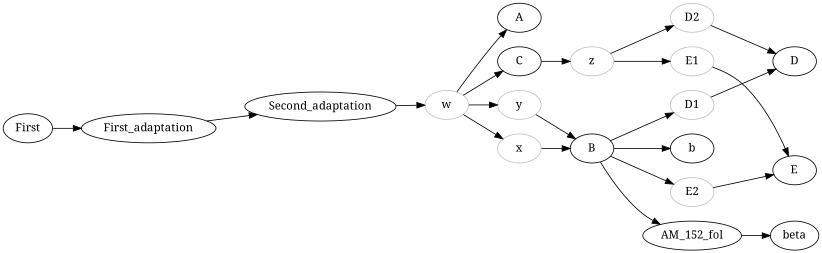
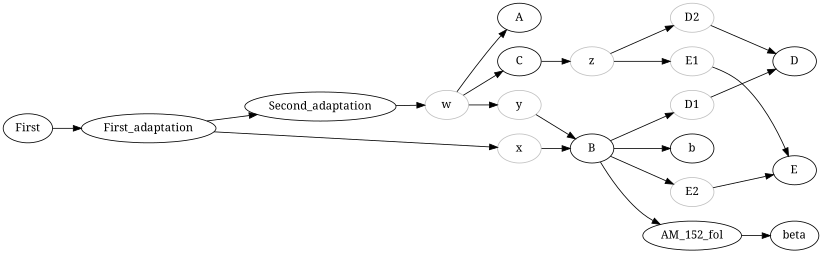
edge "w" -> "x": now "First_adaptation" -> "x"
